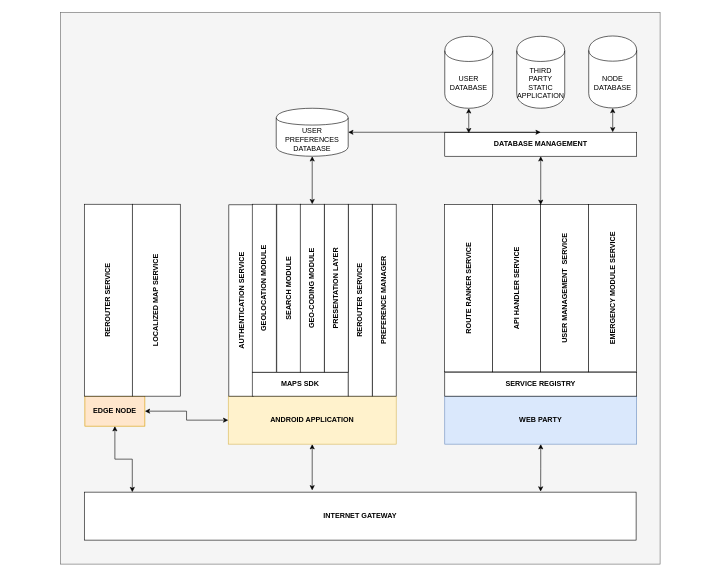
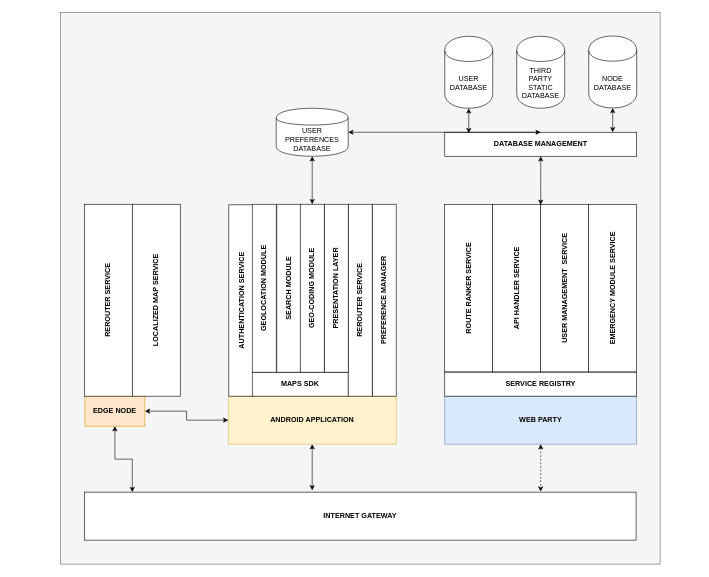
node "THIRD PARTY STATIC APPLICATION": label "THIRD PARTY STATIC APPLICATION" -> "THIRD PARTY STATIC DATABASE"
edge "WEB PARTY" -- "INTERNET GATEWAY": style solid -> dashed
